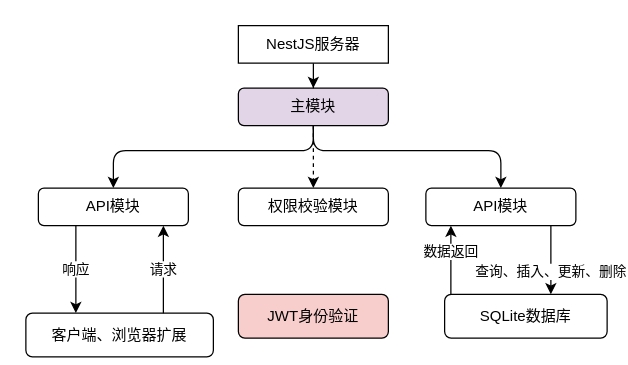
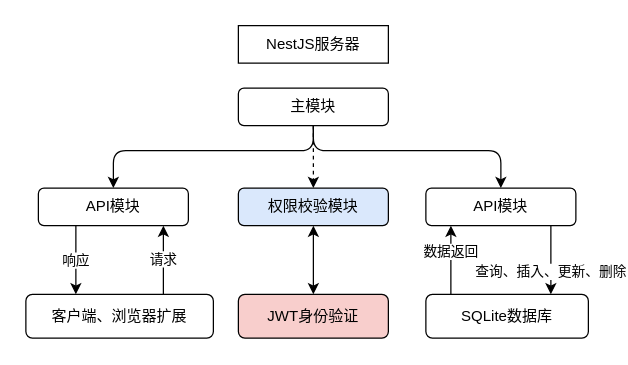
edge "NestJS服务器" -> "主模块": removed
node "主模块": fillcolor #e1d5e7 -> #ffffff
node "权限校验模块": fillcolor #ffffff -> #dae8fc
edge "权限校验模块" -- "JWT身份验证": added
node "SQLite数据库": moved (526, 316) -> (507, 316)
node "客户端、浏览器扩展": moved (119, 335) -> (119, 316)
